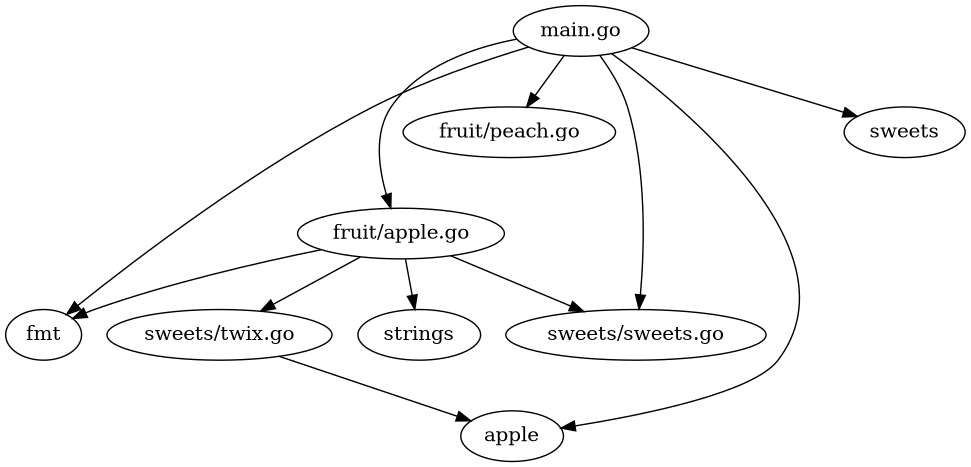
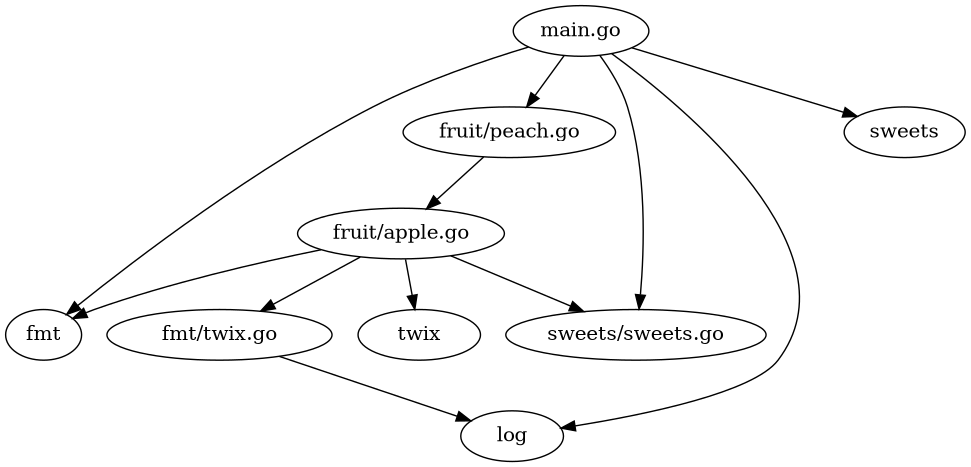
edge "main.go" -> "fruit/apple.go": now "fruit/peach.go" -> "fruit/apple.go"
node "sweets/twix.go": label "sweets/twix.go" -> "fmt/twix.go"
node "strings": label "strings" -> "twix"
node "apple": label "apple" -> "log"
